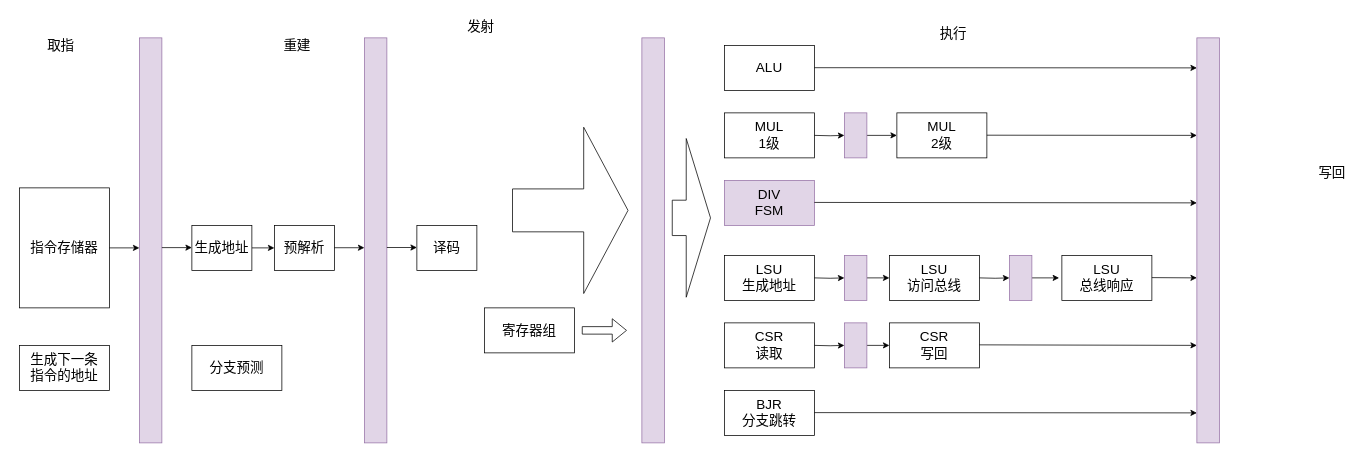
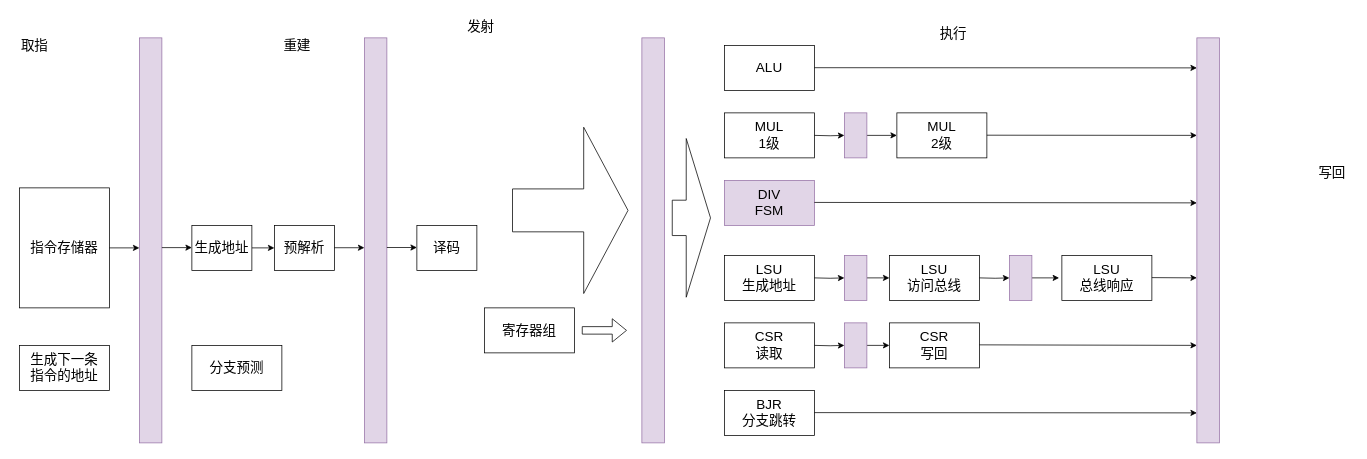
node "取指": moved (60, 45) -> (34, 45)
